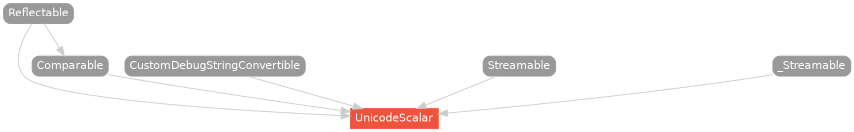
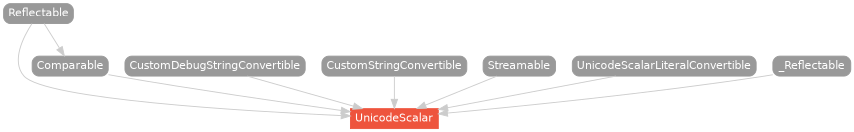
node "CustomStringConvertible": added
node "UnicodeScalarLiteralConvertible": added
node "_Streamable": label "_Streamable" -> "_Reflectable"
